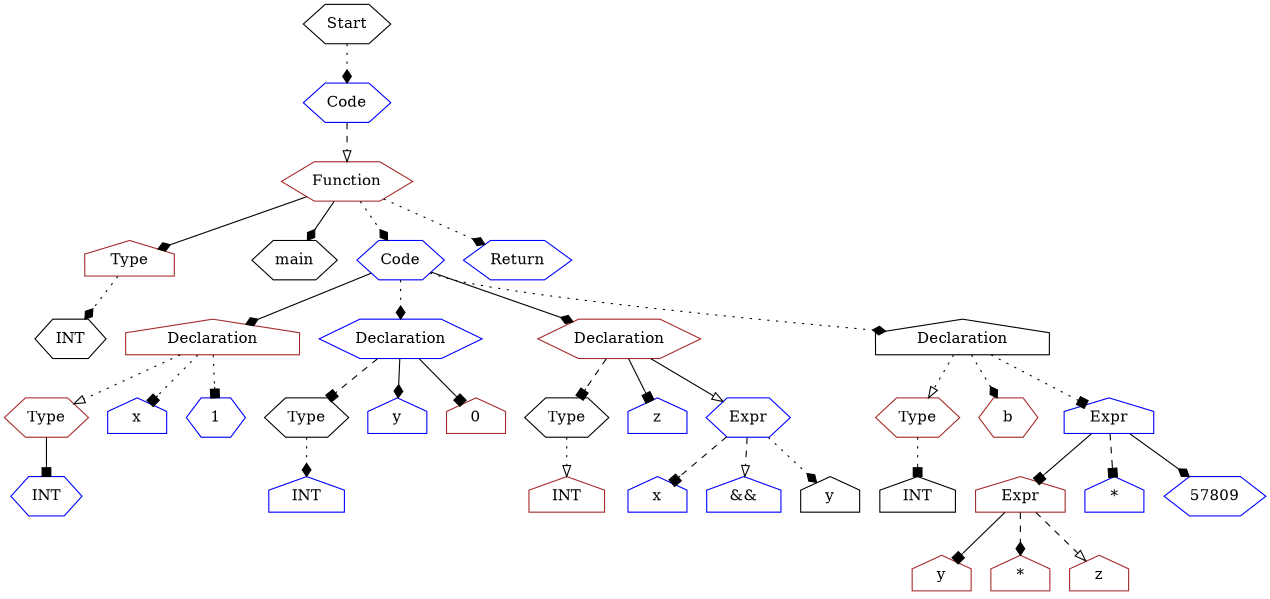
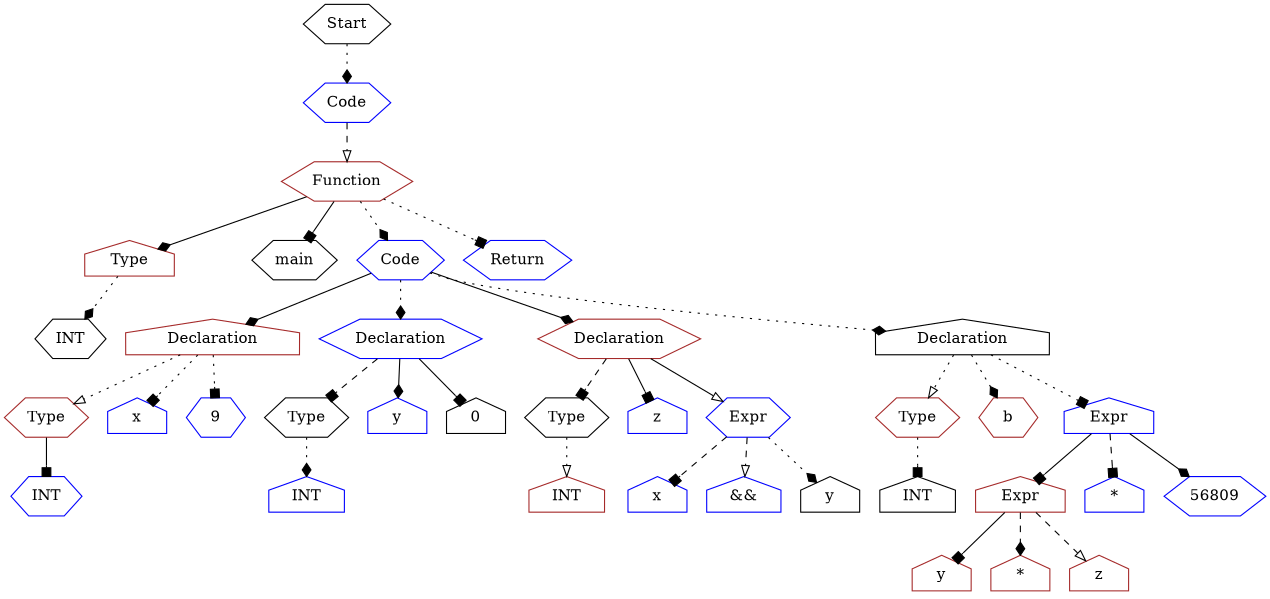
edge "Function" -> "main": arrowhead diamond -> box
edge "Function" -> "Return": arrowhead diamond -> box
node "1": label "1" -> "9"
node "0": color brown -> black
node "57809": label "57809" -> "56809"
